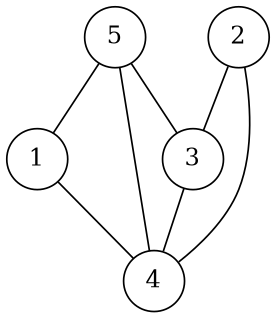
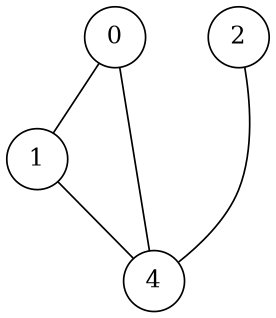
node "5": label "5" -> "0"
node "3": removed
